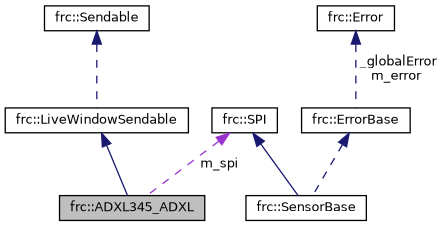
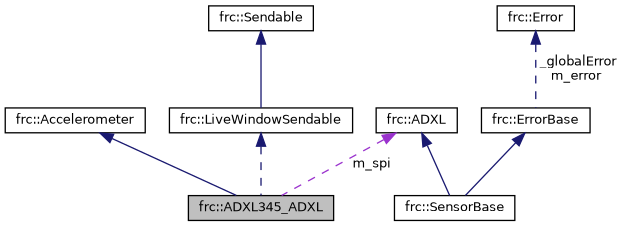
edge "frc::LiveWindowSendable" -> "frc::Sendable": style dashed -> solid
node "frc::Accelerometer": added
node "frc::SPI": label "frc::SPI" -> "frc::ADXL"
edge "frc::ADXL345_ADXL" -> "frc::LiveWindowSendable": style solid -> dashed
edge "frc::SensorBase" -> "frc::ErrorBase": style dashed -> solid
